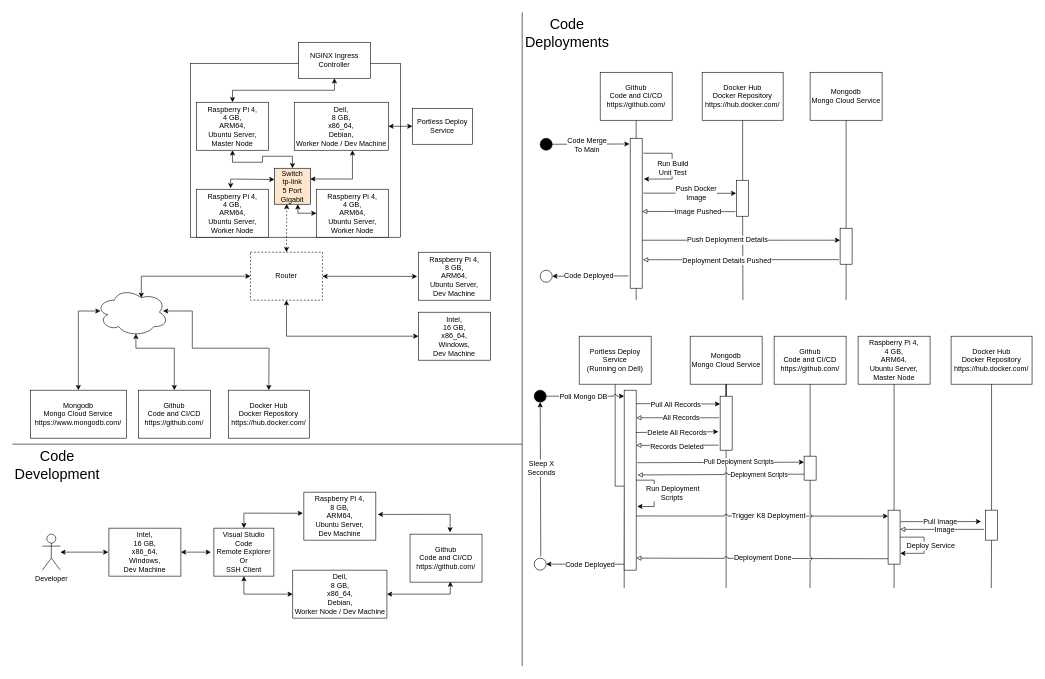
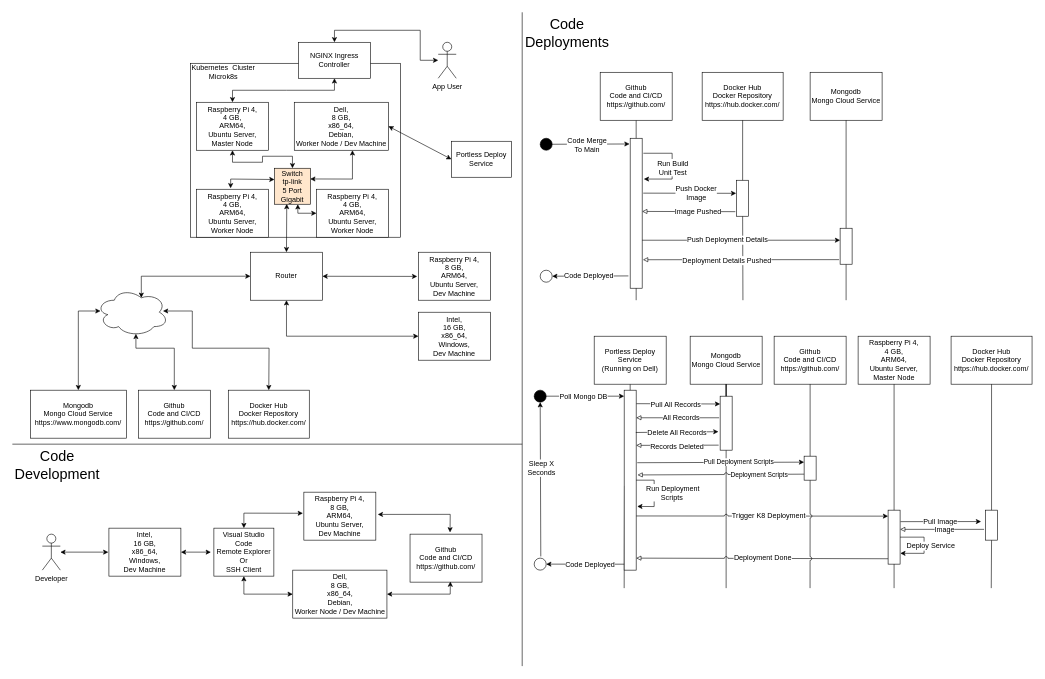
edge "NGINX Ingress Controller" -- "App User": added
node "App User": added
node "Kubernetes Cluster Microk8s": added
node "Portless Deploy Service": moved (443, 126) -> (482, 159)
edge "Switch tp-link 5 Port Gigabit" -- "Router": style dashed -> solid
node "Router": style dashed -> solid
node "Portless Deploy Service (Running on Dell)": moved (615, 360) -> (630, 360)
